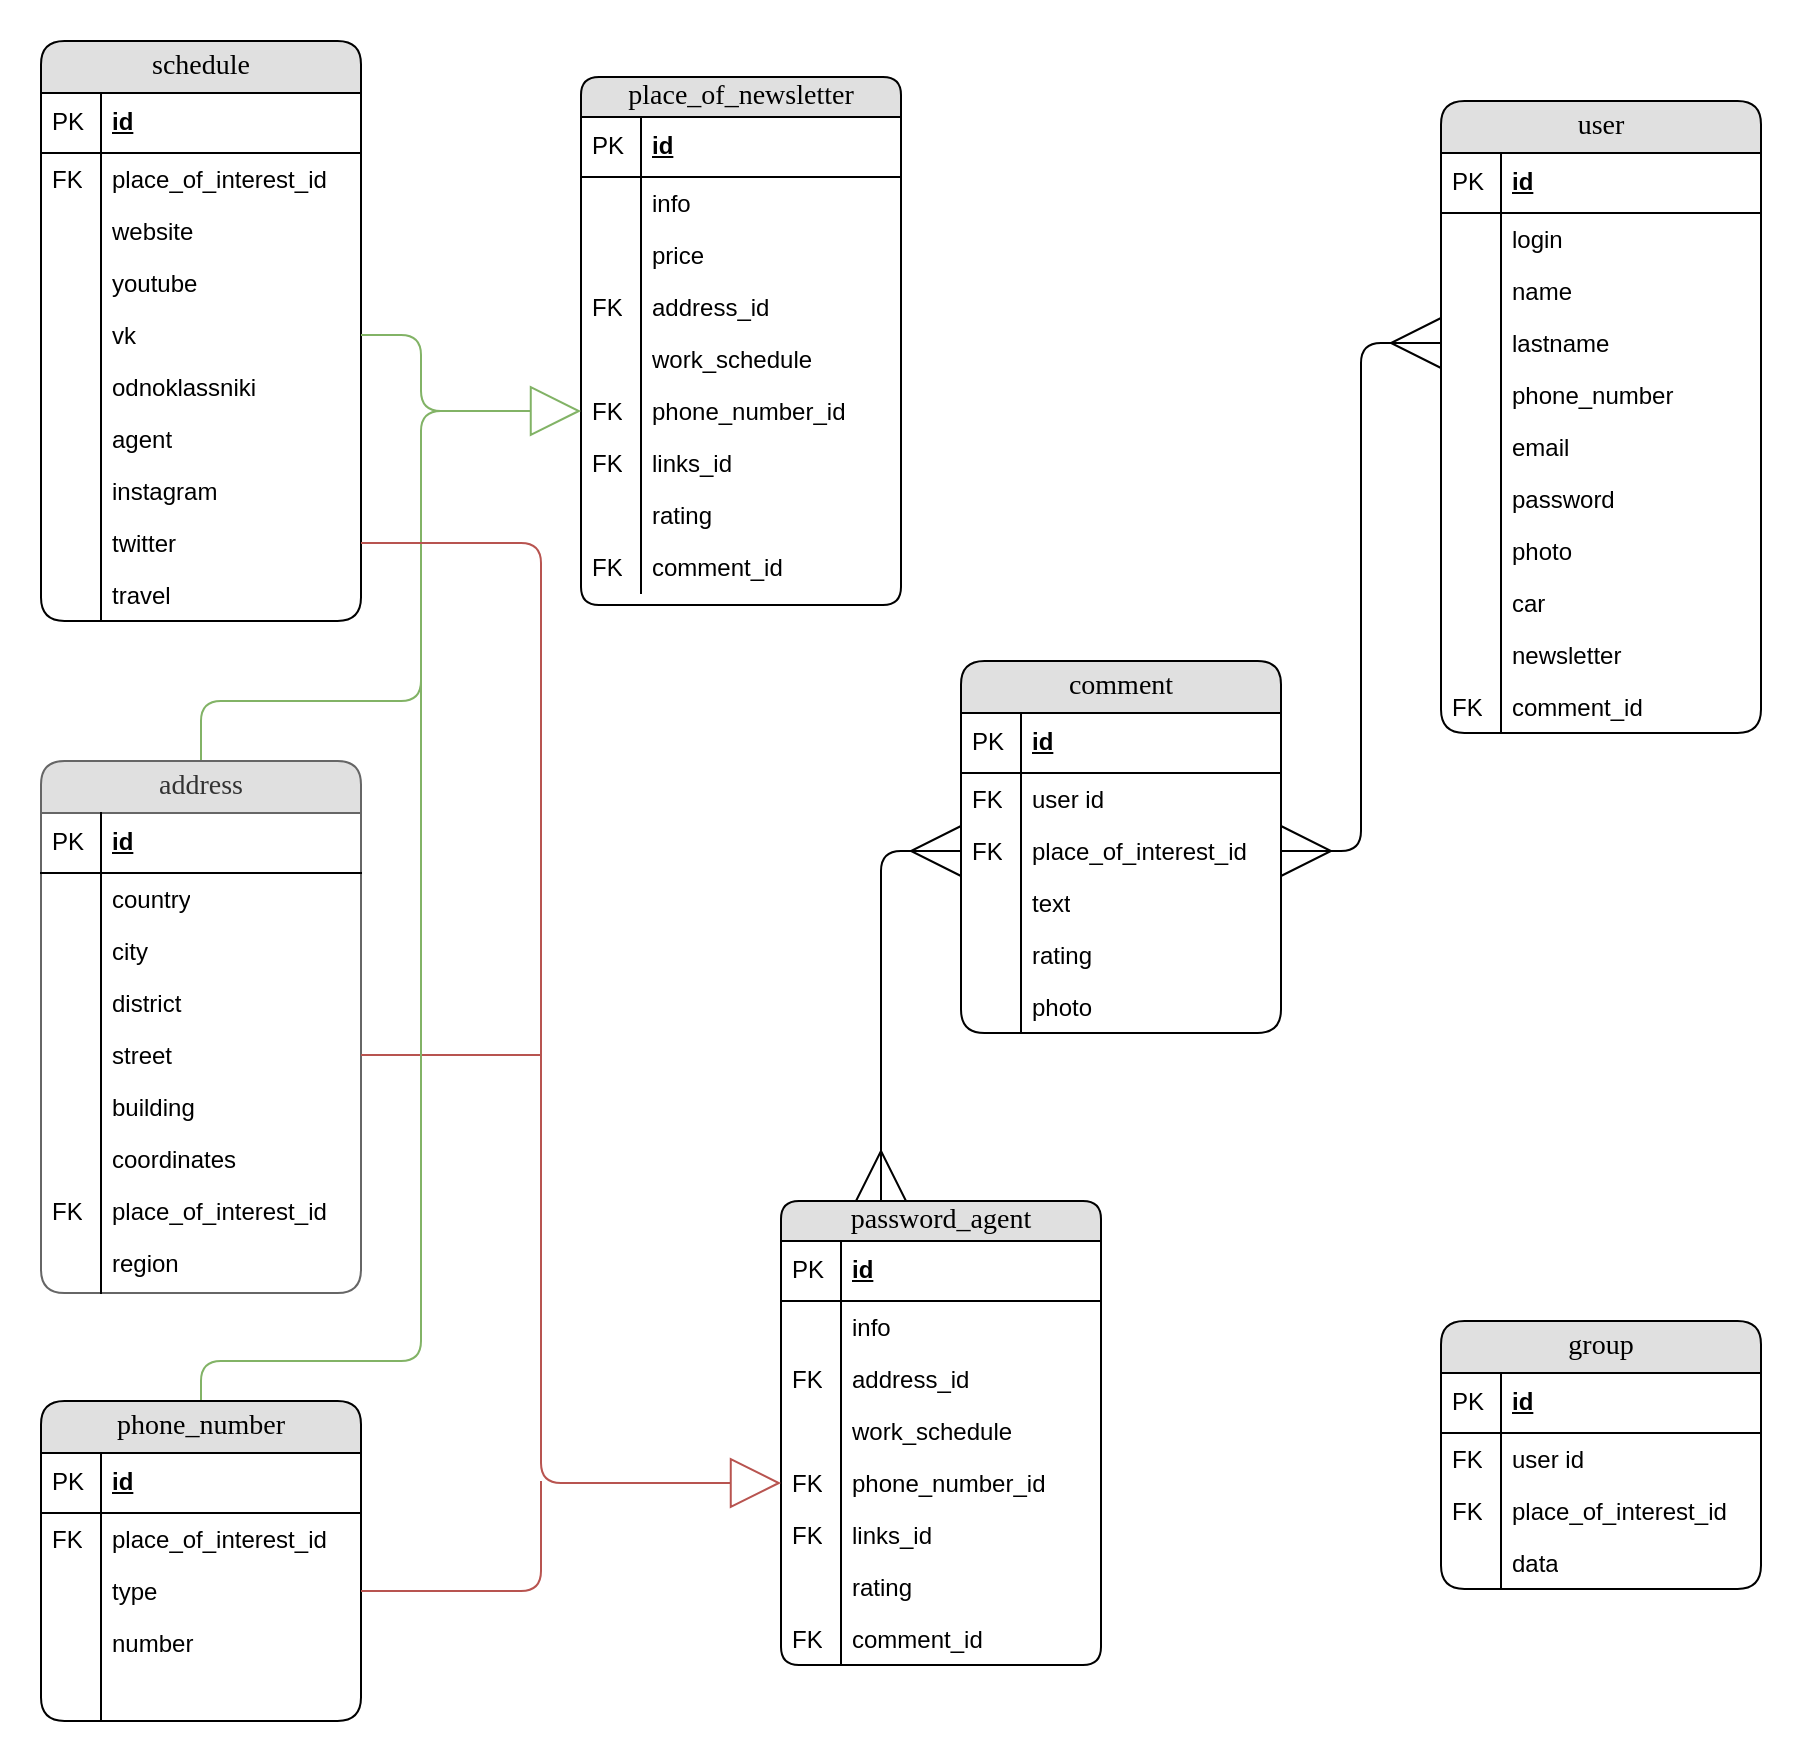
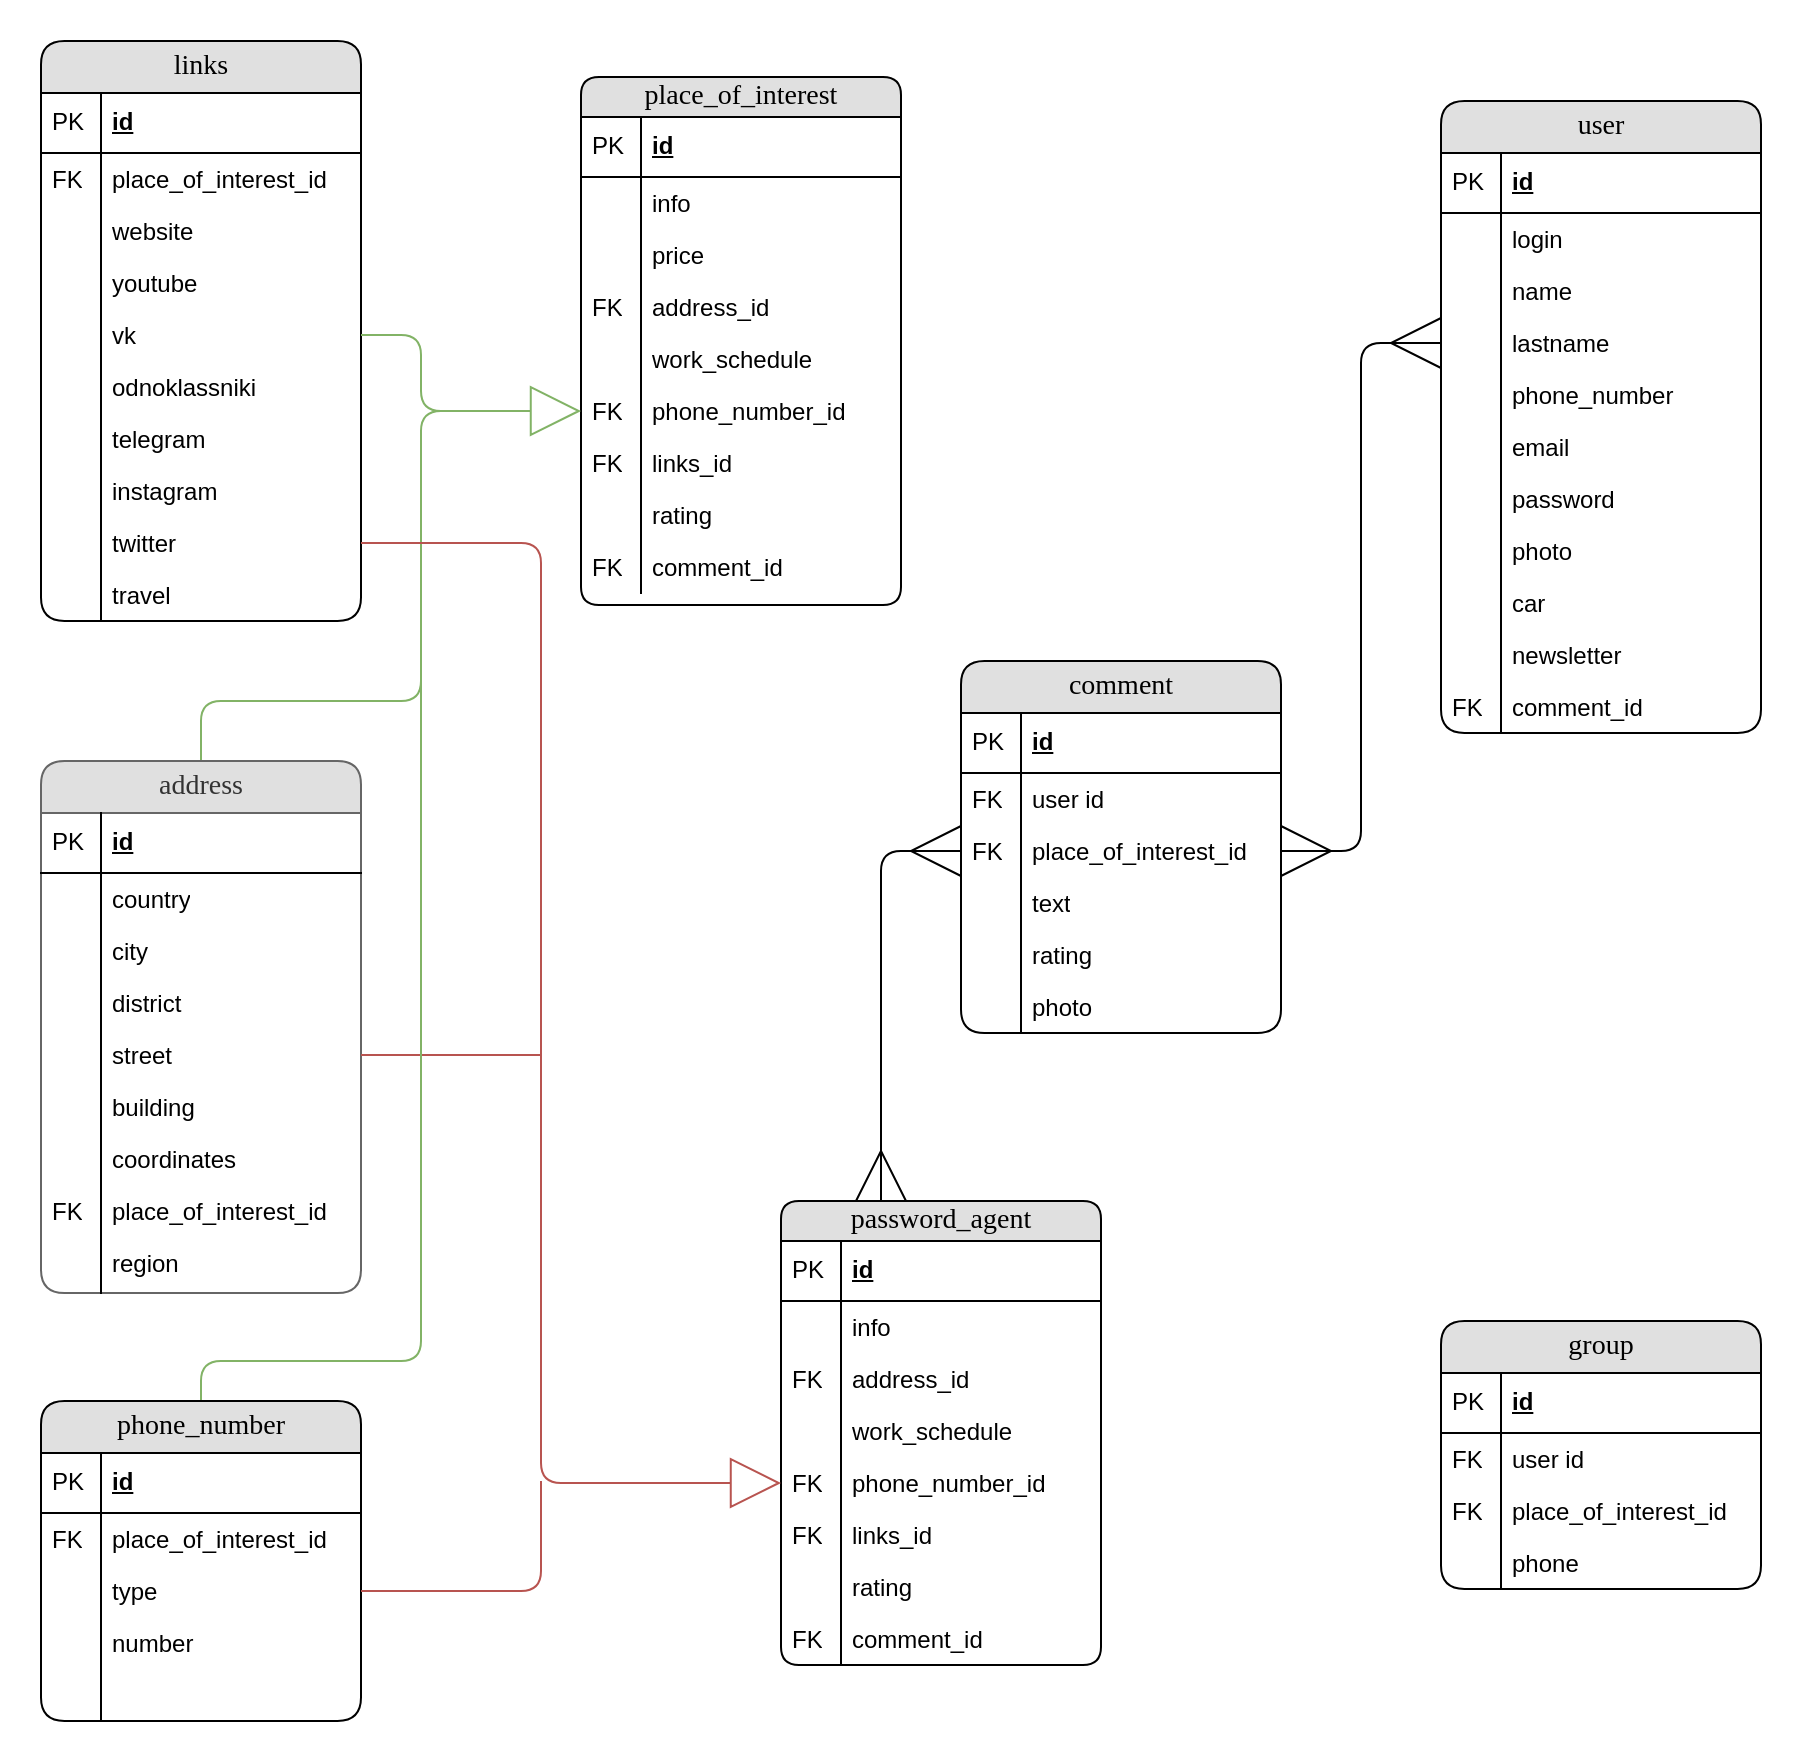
node "schedule": label "schedule" -> "links"
node "place_of_newsletter": label "place_of_newsletter" -> "place_of_interest"
node "agent": label "agent" -> "telegram"
node "data": label "data" -> "phone"
